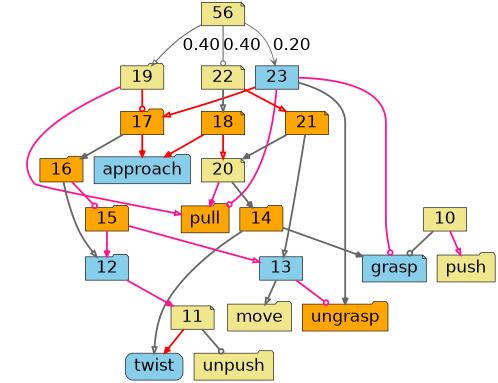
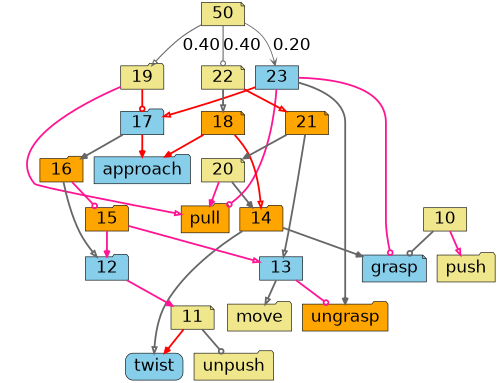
node "56": label "56" -> "50"
node "17": fillcolor orange -> skyblue
edge "18" -> "20": now "18" -> "14"
